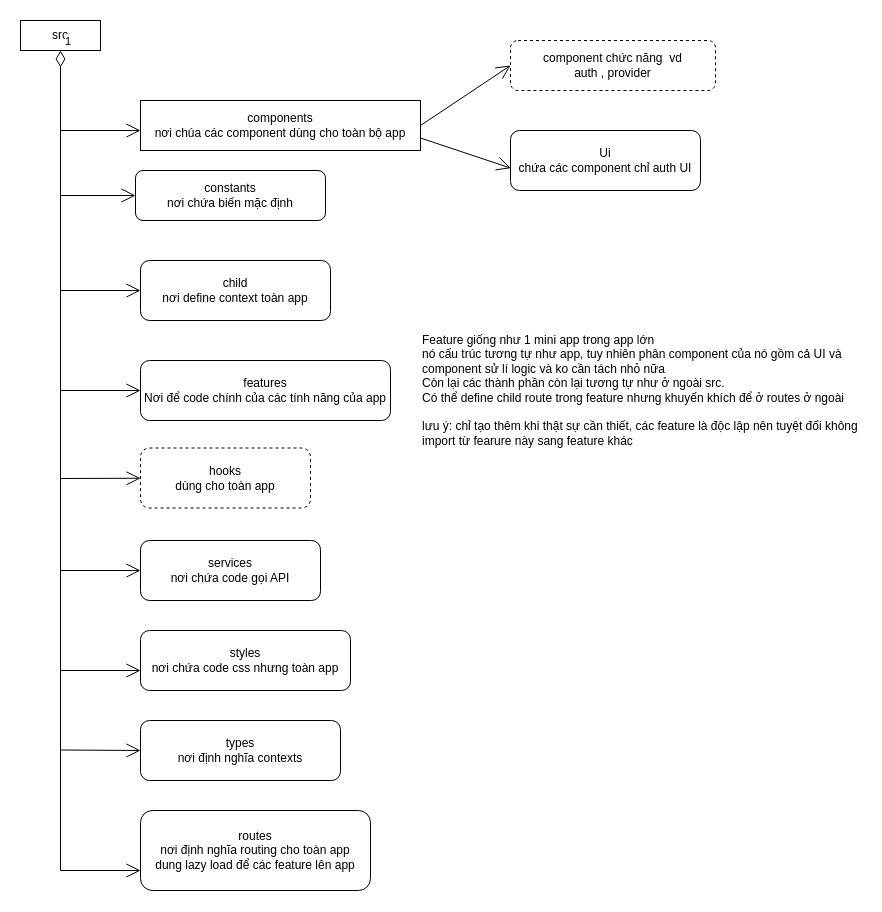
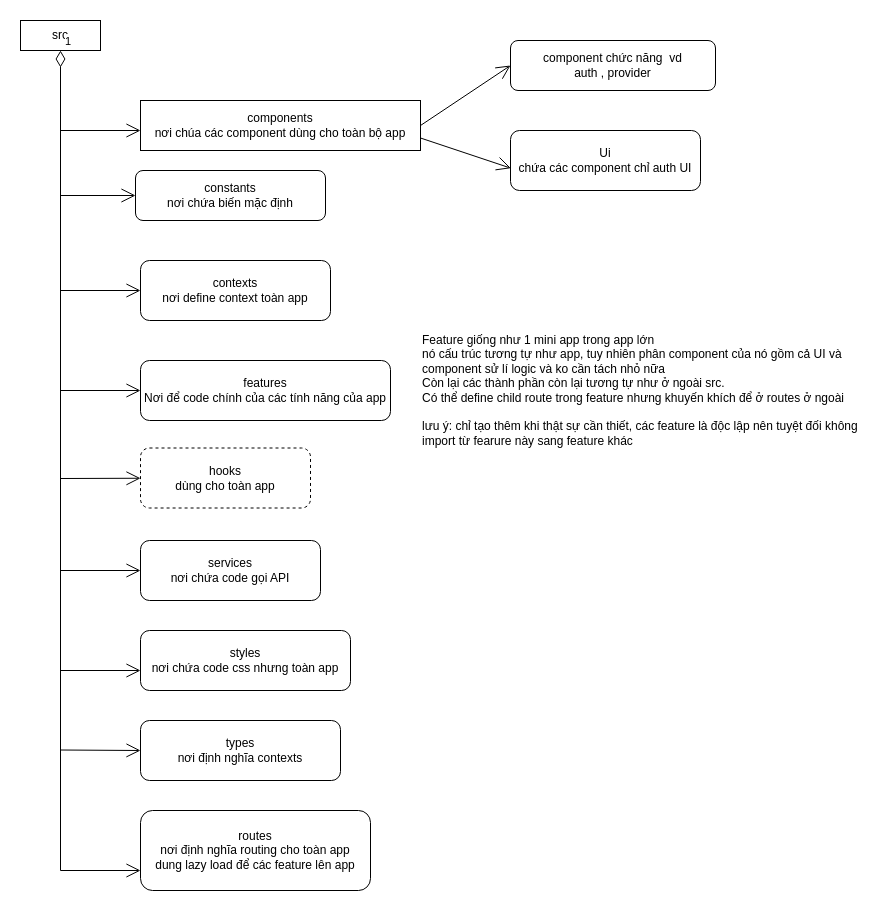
node "component chức năng vd auth , provider": style dashed -> solid
node "child nơi define context toàn app": label "child nơi define context toàn app" -> "contexts nơi define context toàn app"
